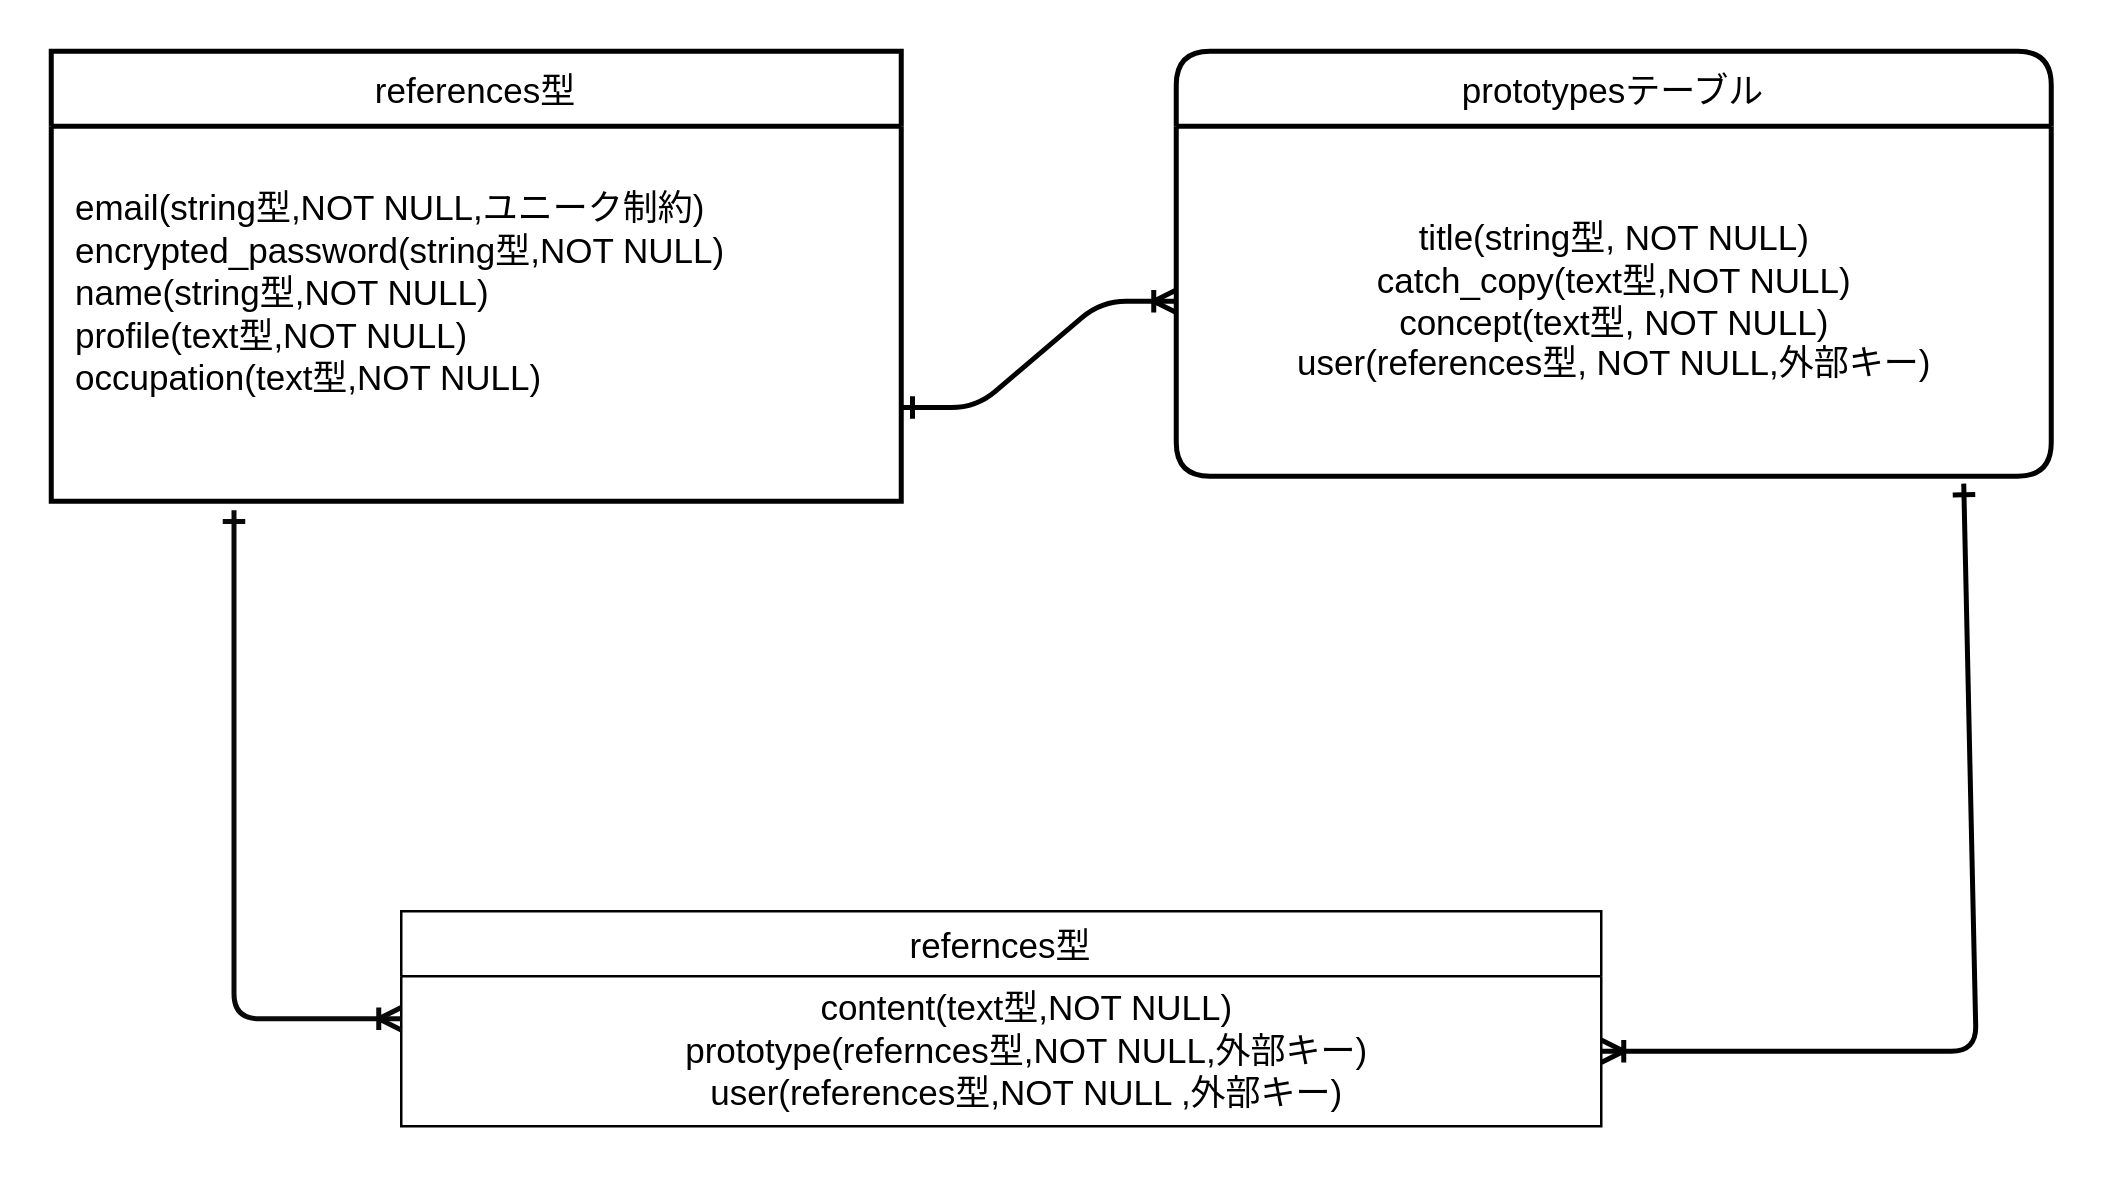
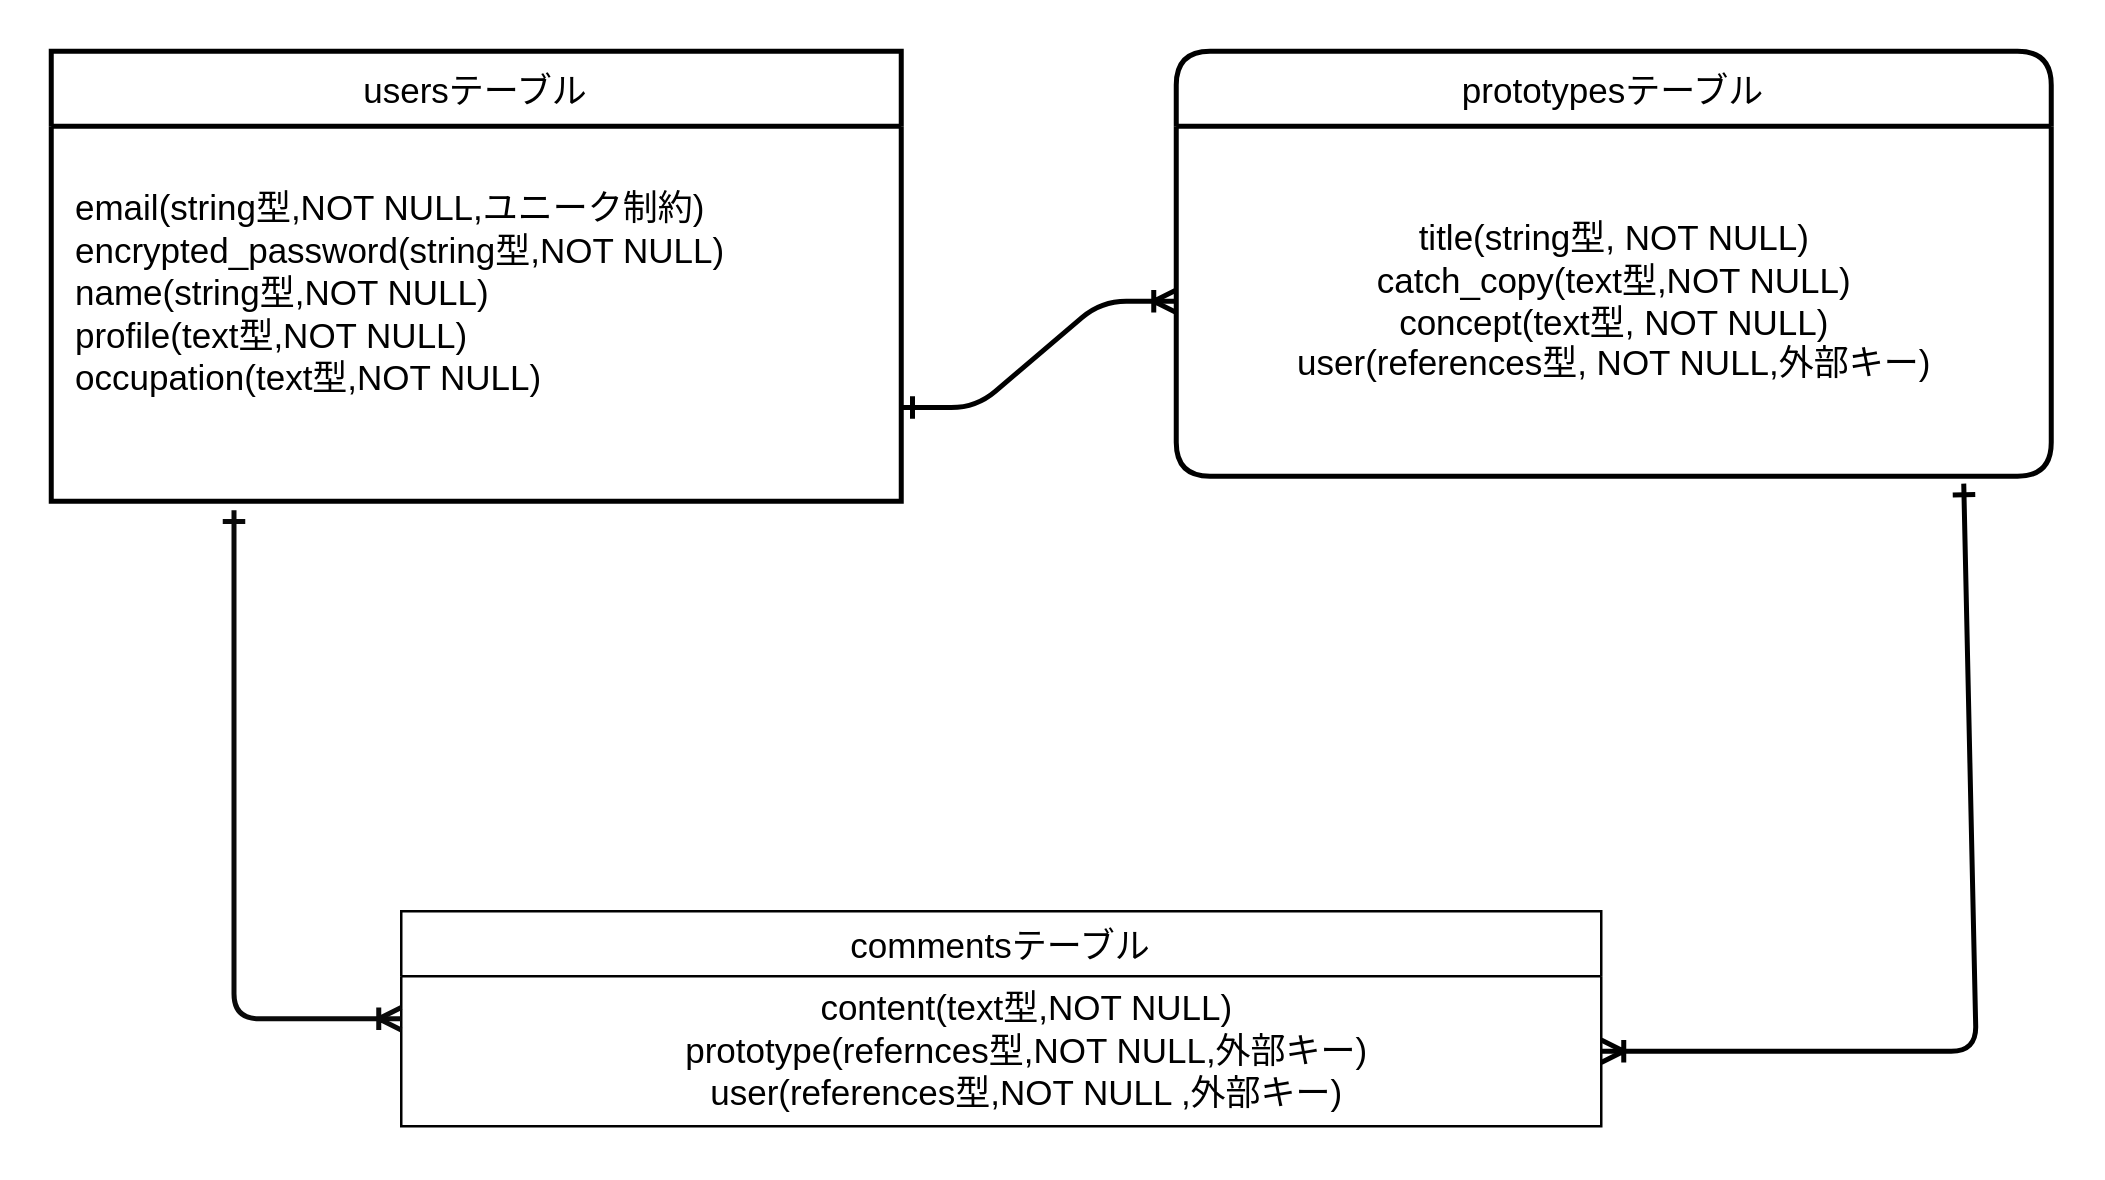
node "references型": label "references型" -> "usersテーブル"
node "refernces型": label "refernces型" -> "commentsテーブル"
